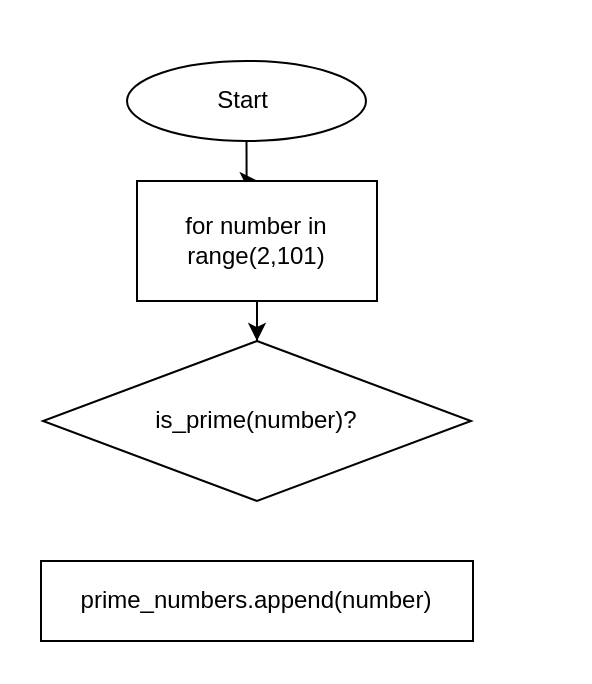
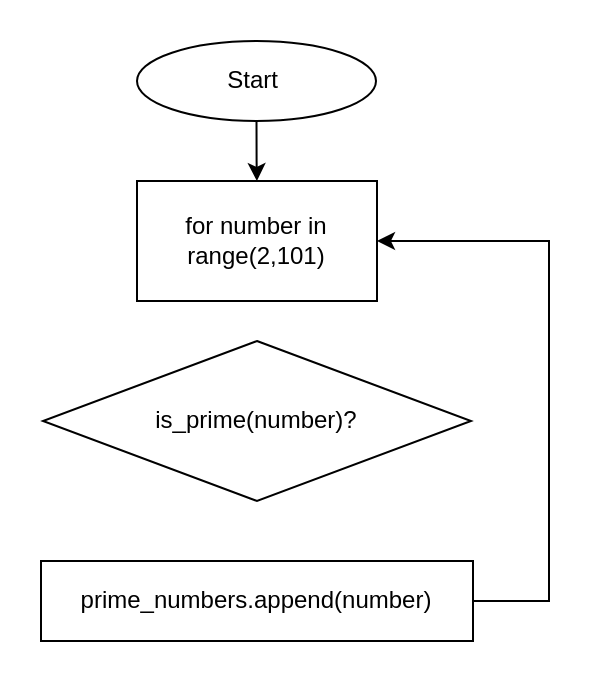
node "Start": moved (247, 101) -> (257, 81)
edge "for number in range(2,101)" -> "is_prime(number)?": removed
edge "prime_numbers.append(number)" -> "for number in range(2,101)": added
